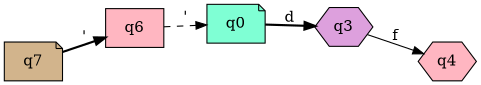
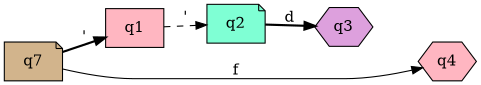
node "q0": label "q0" -> "q2"
node "q6": label "q6" -> "q1"
edge "q3" -> "q4": now "q7" -> "q4"
